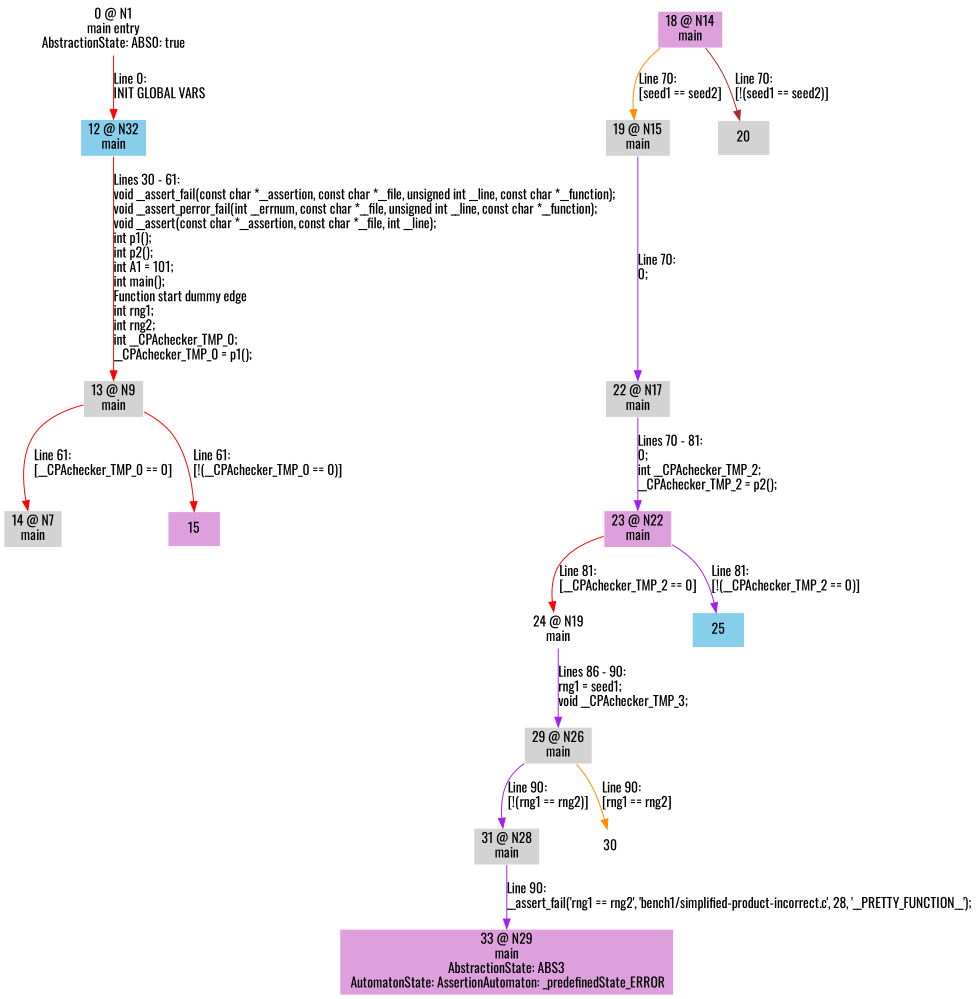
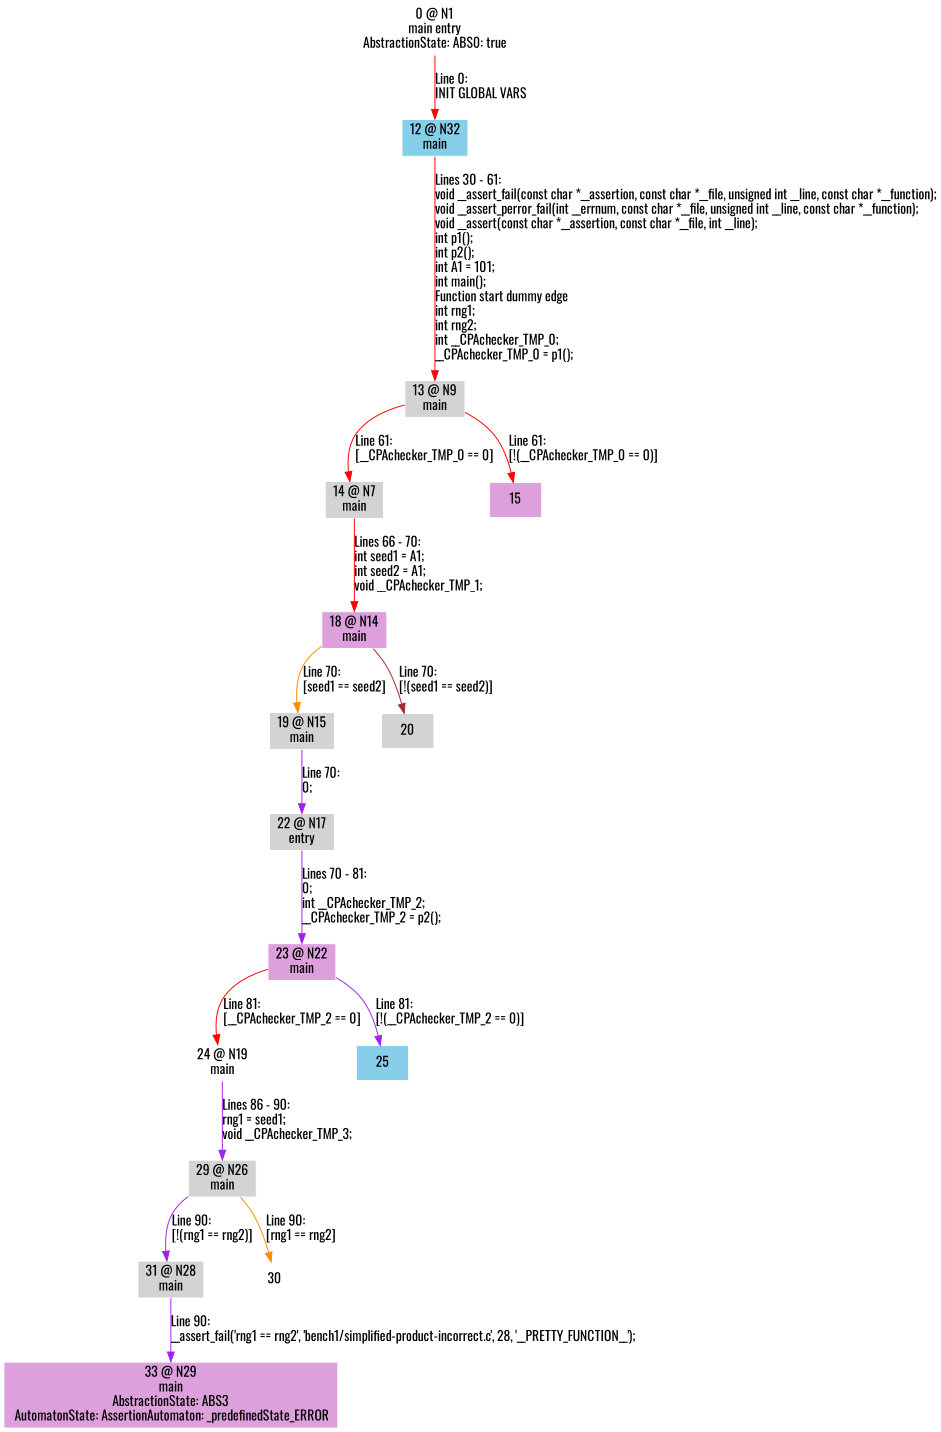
node "22 @ N17 main": label "22 @ N17 main" -> "22 @ N17 entry"
edge "14 @ N7 main" -> "18 @ N14 main": added, label "Lines 66 - 70: int seed1 = A1; int seed2 = A1; void __CPAchecker_TMP_1;"
